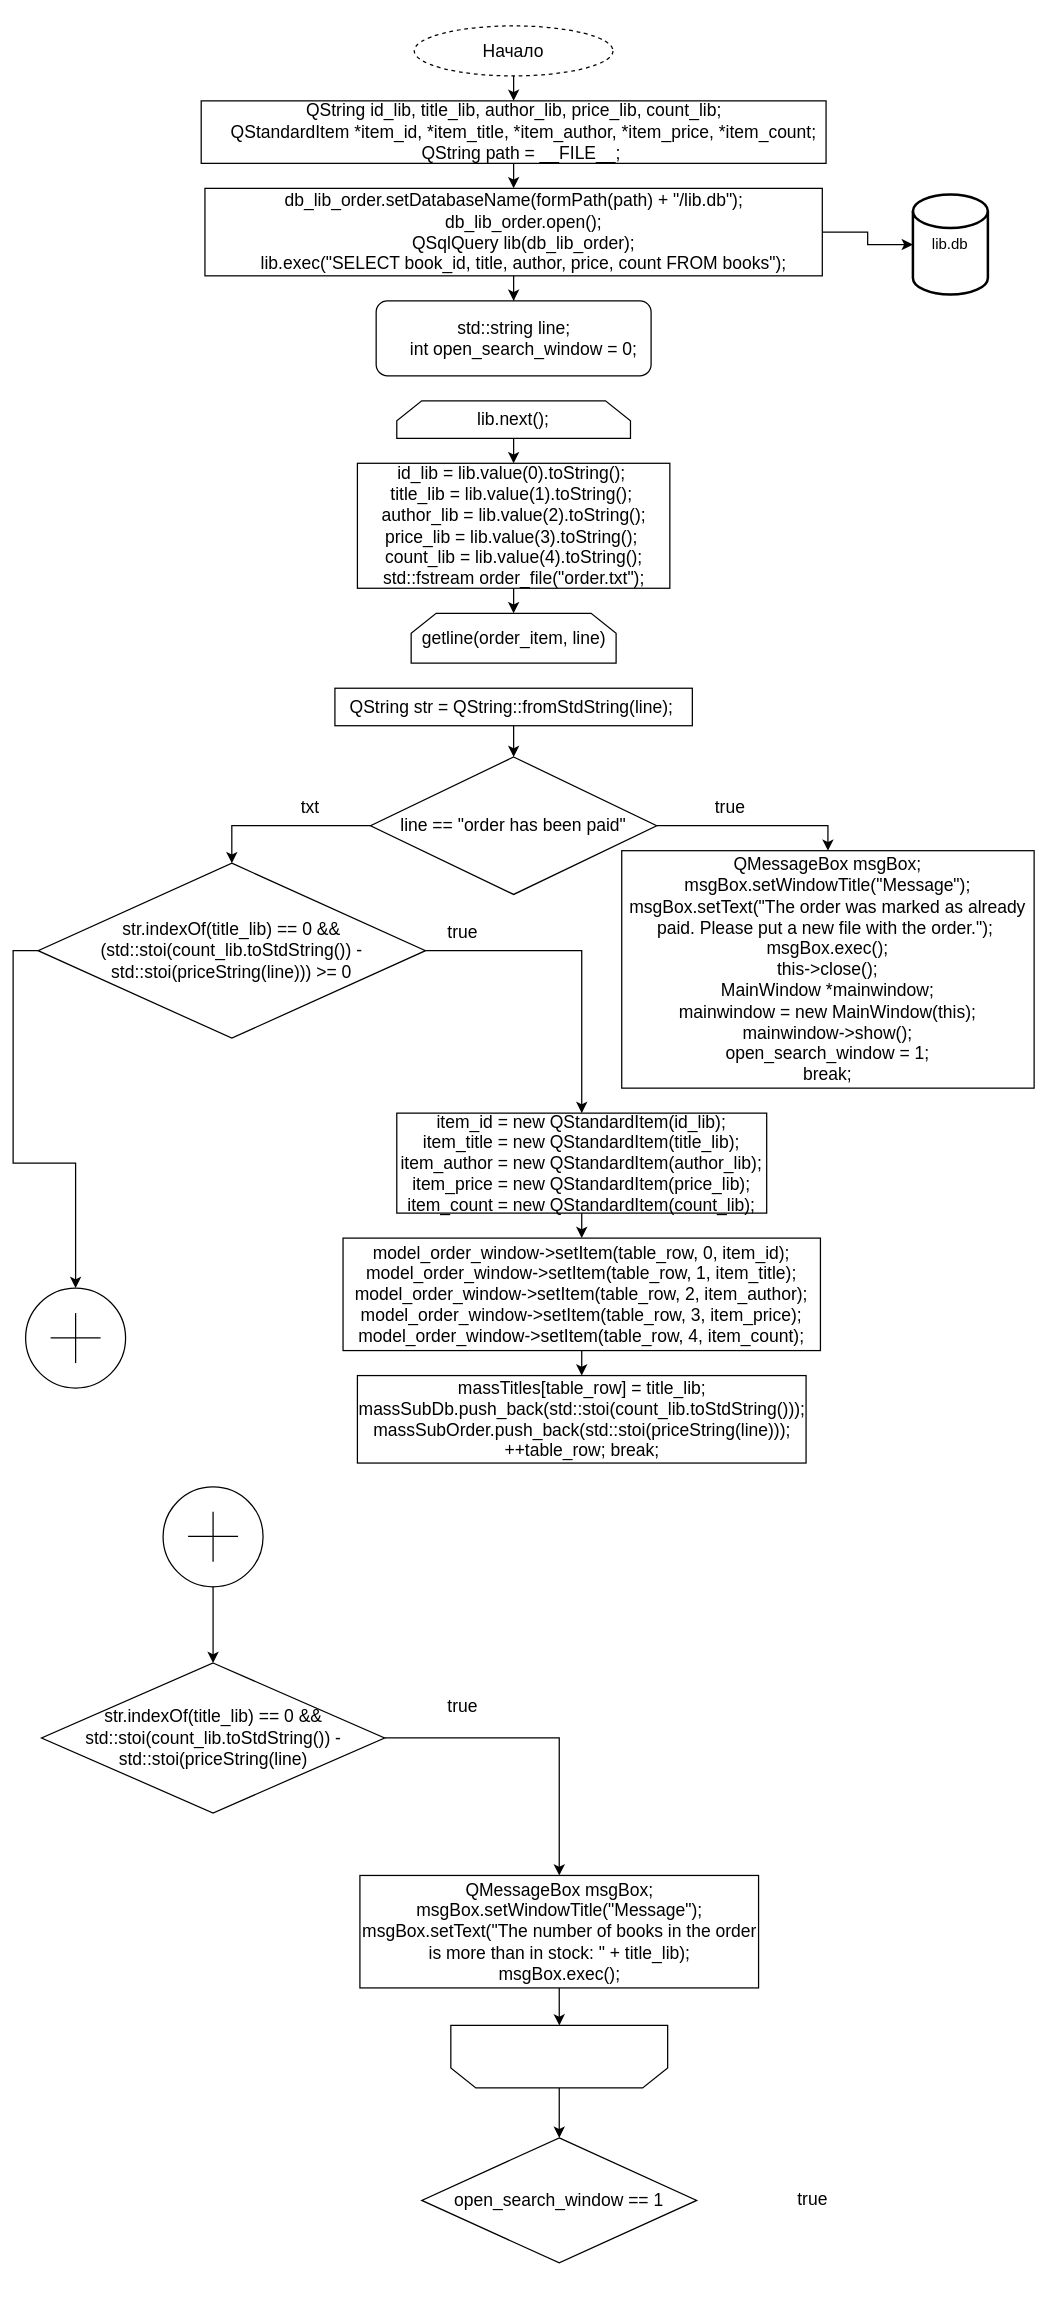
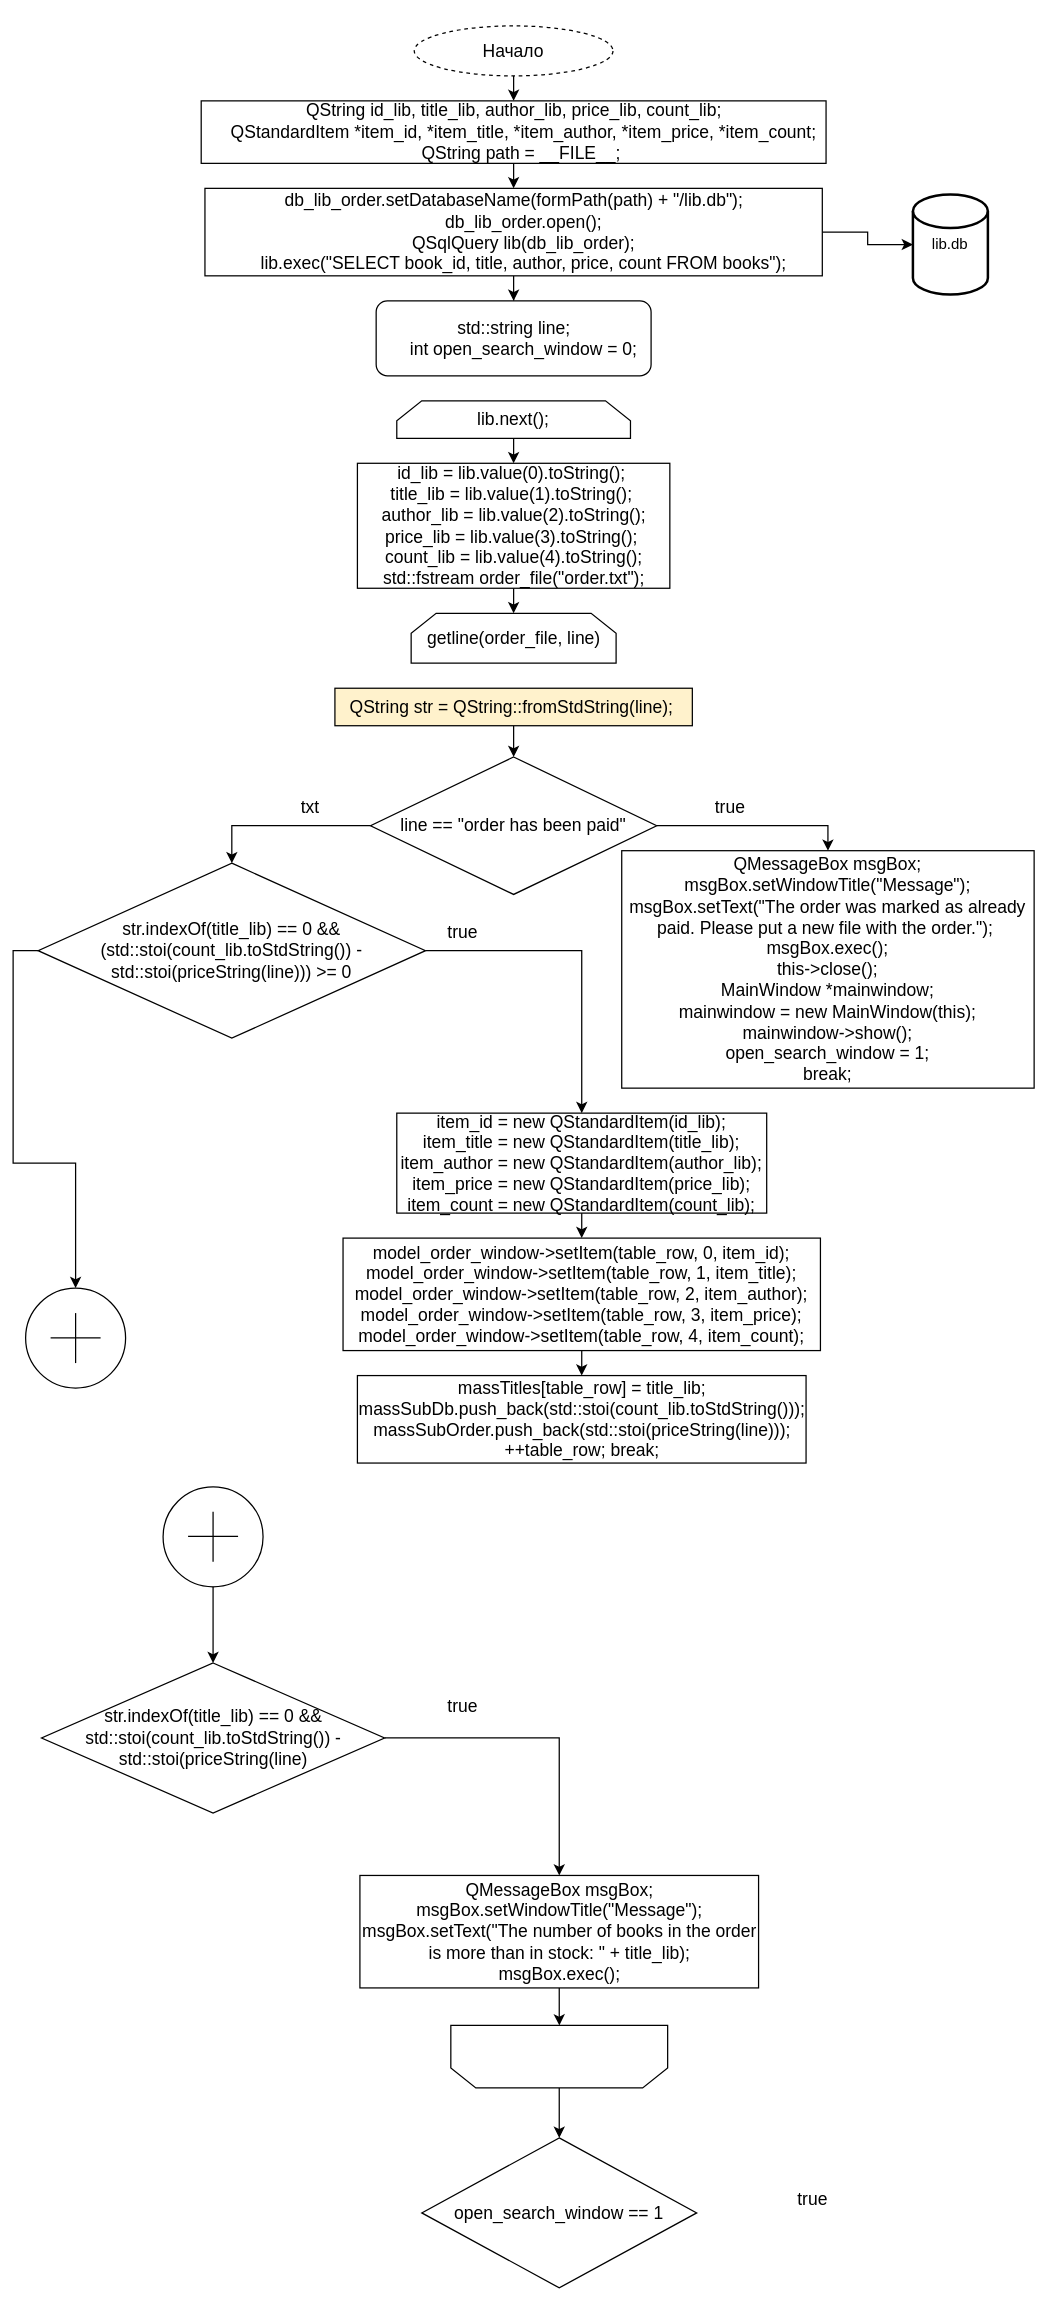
node "getline(order_item, line)": label "getline(order_item, line)" -> "getline(order_file, line)"
node "QString str = QString::fromStdString(line);": fillcolor #ffffff -> #fff2cc
node "open_search_window == 1": size 275x125 -> 275x150
